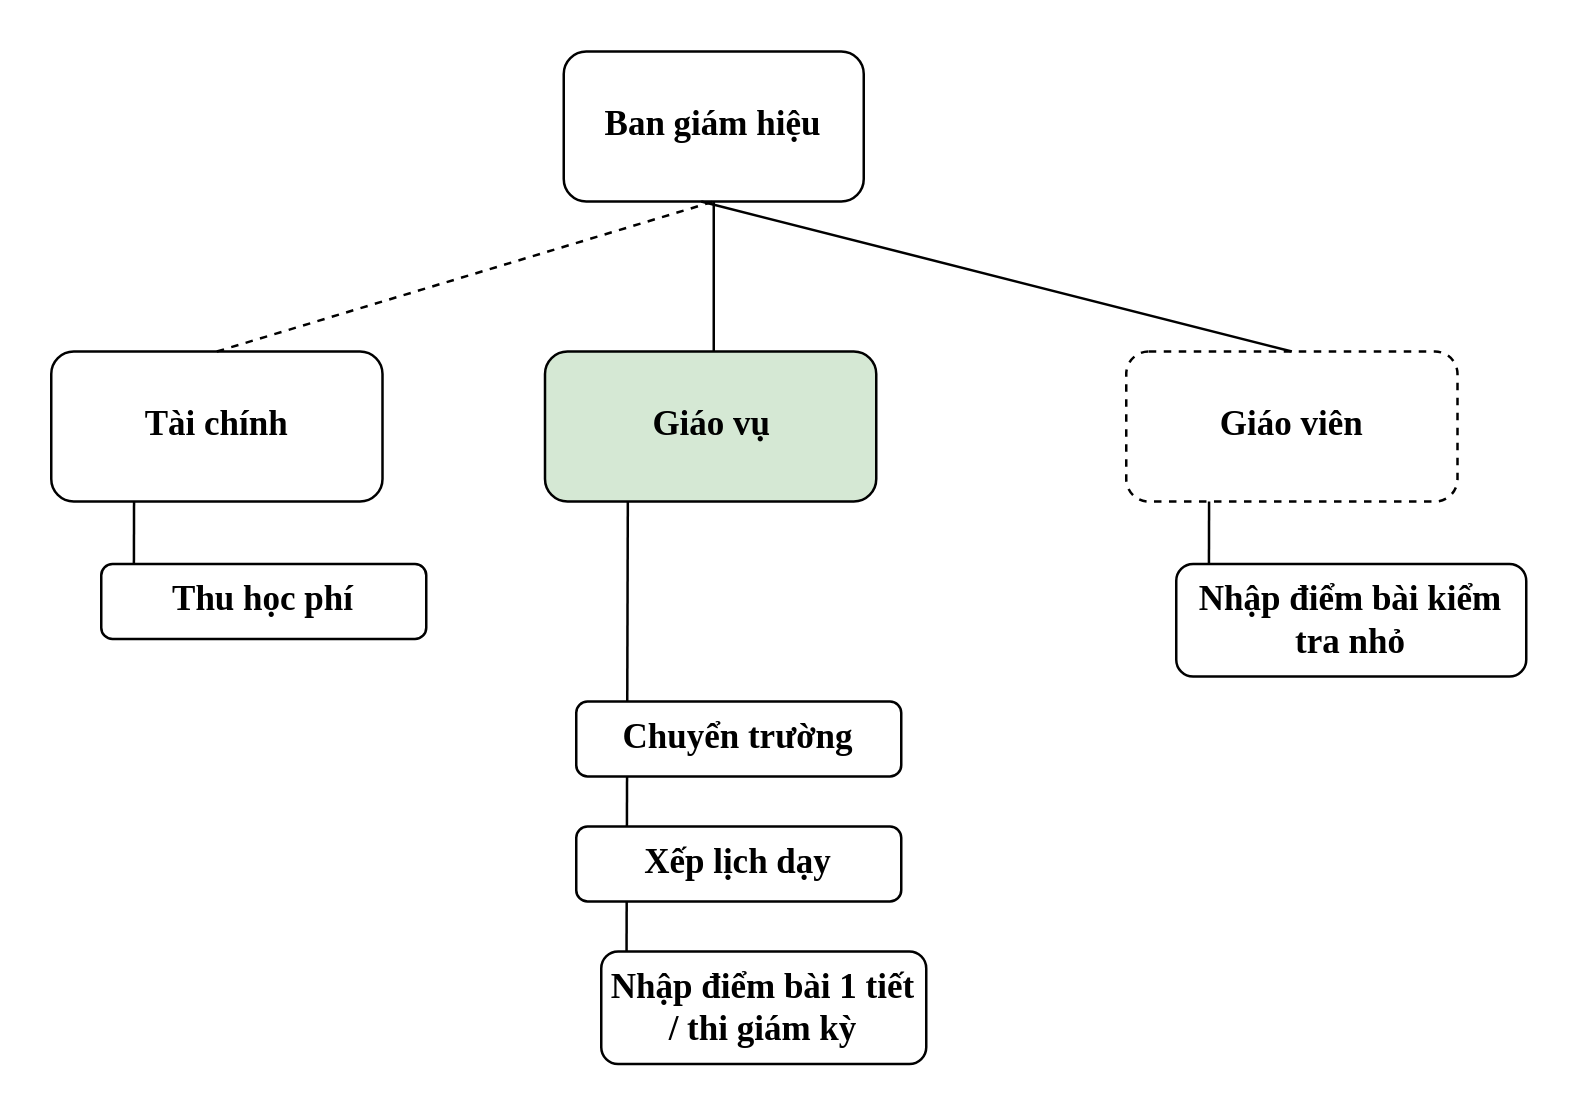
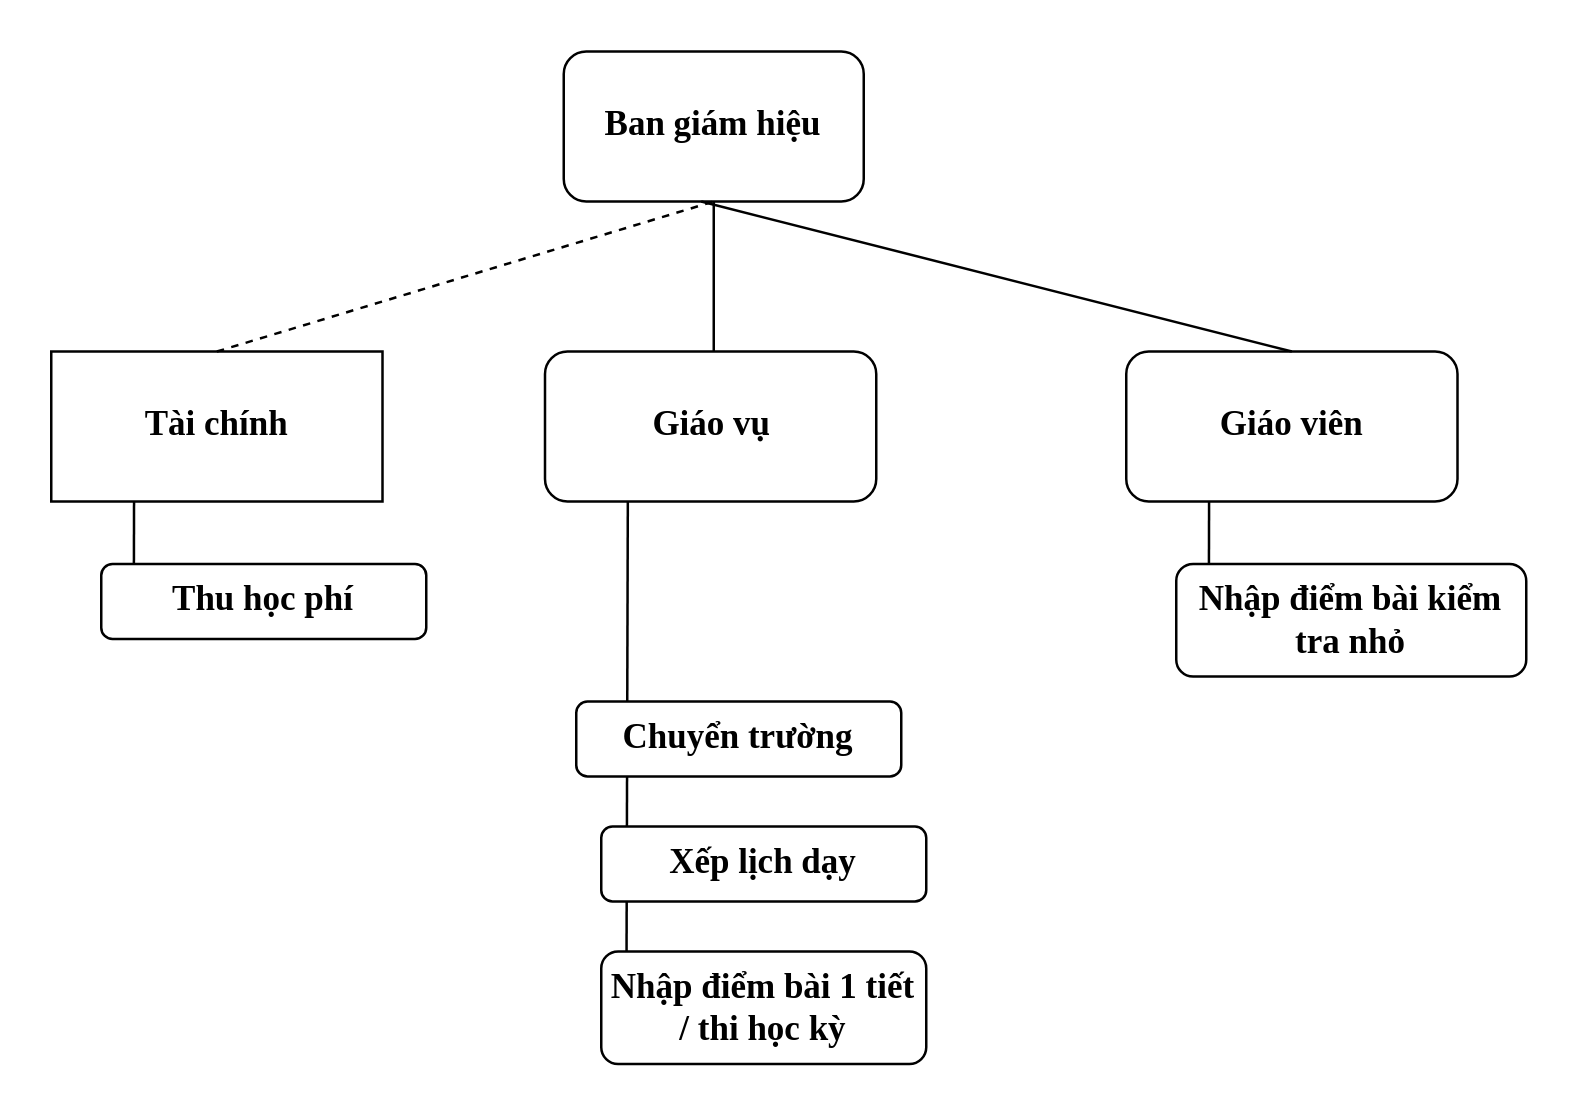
node "Tài chính": shape rounded rectangle -> rectangle
node "Giáo vụ": fillcolor #d5e8d4 -> #ffffff
node "Giáo viên": style dashed -> solid
node "Xếp lịch dạy": moved (739, 864) -> (764, 864)
node "Nhập điểm bài 1 tiết / thi giám kỳ": label "Nhập điểm bài 1 tiết / thi giám kỳ" -> "Nhập điểm bài 1 tiết / thi học kỳ"
